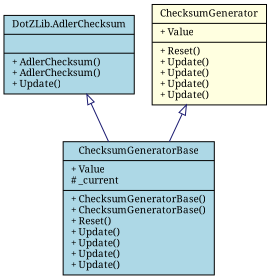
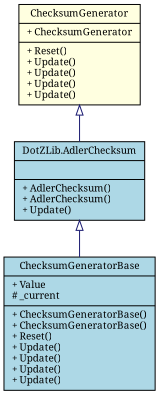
node "ChecksumGenerator": text "+ Value" -> "+ ChecksumGenerator"
edge "ChecksumGeneratorBase" -> "ChecksumGenerator": now "DotZLib.AdlerChecksum" -> "ChecksumGenerator"
